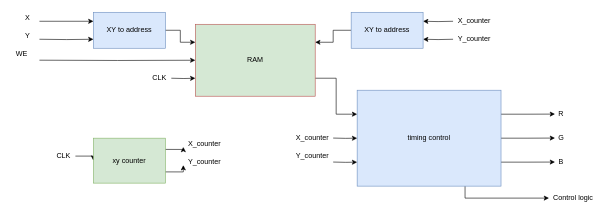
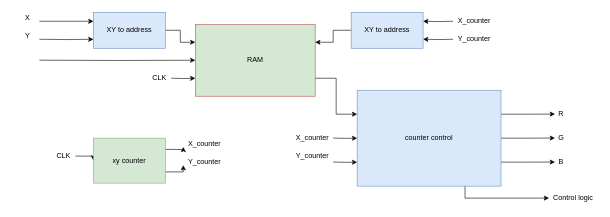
node "WE": removed
node "timing control": label "timing control" -> "counter control"
